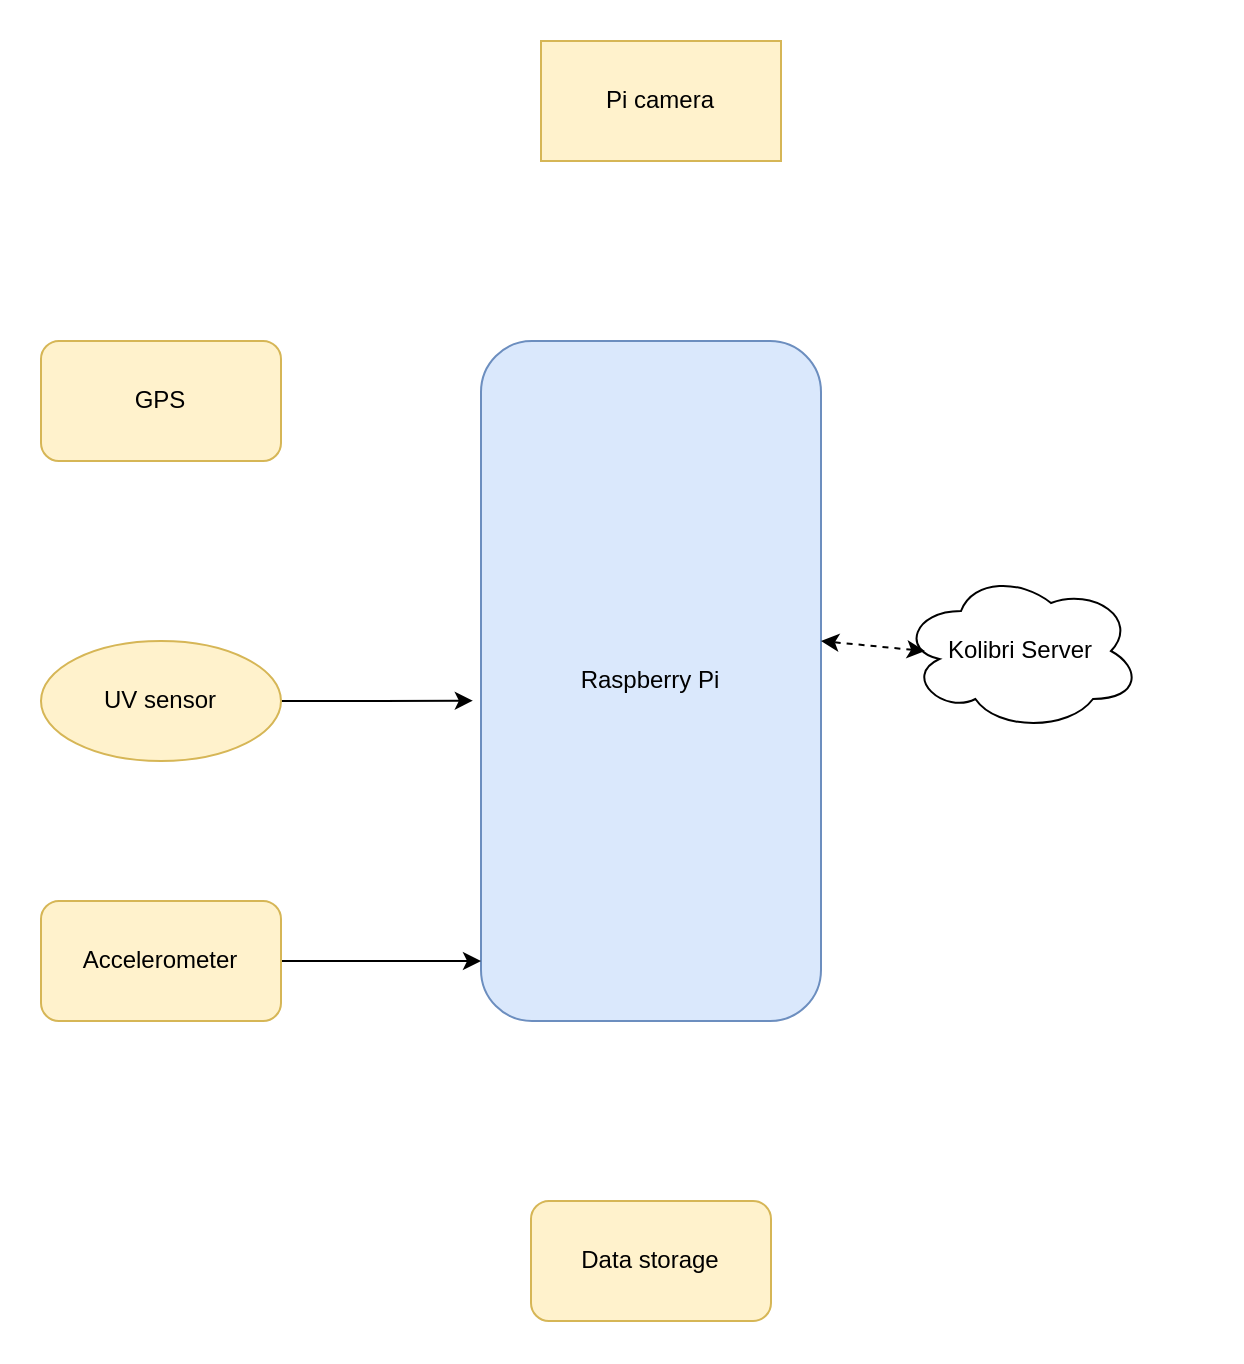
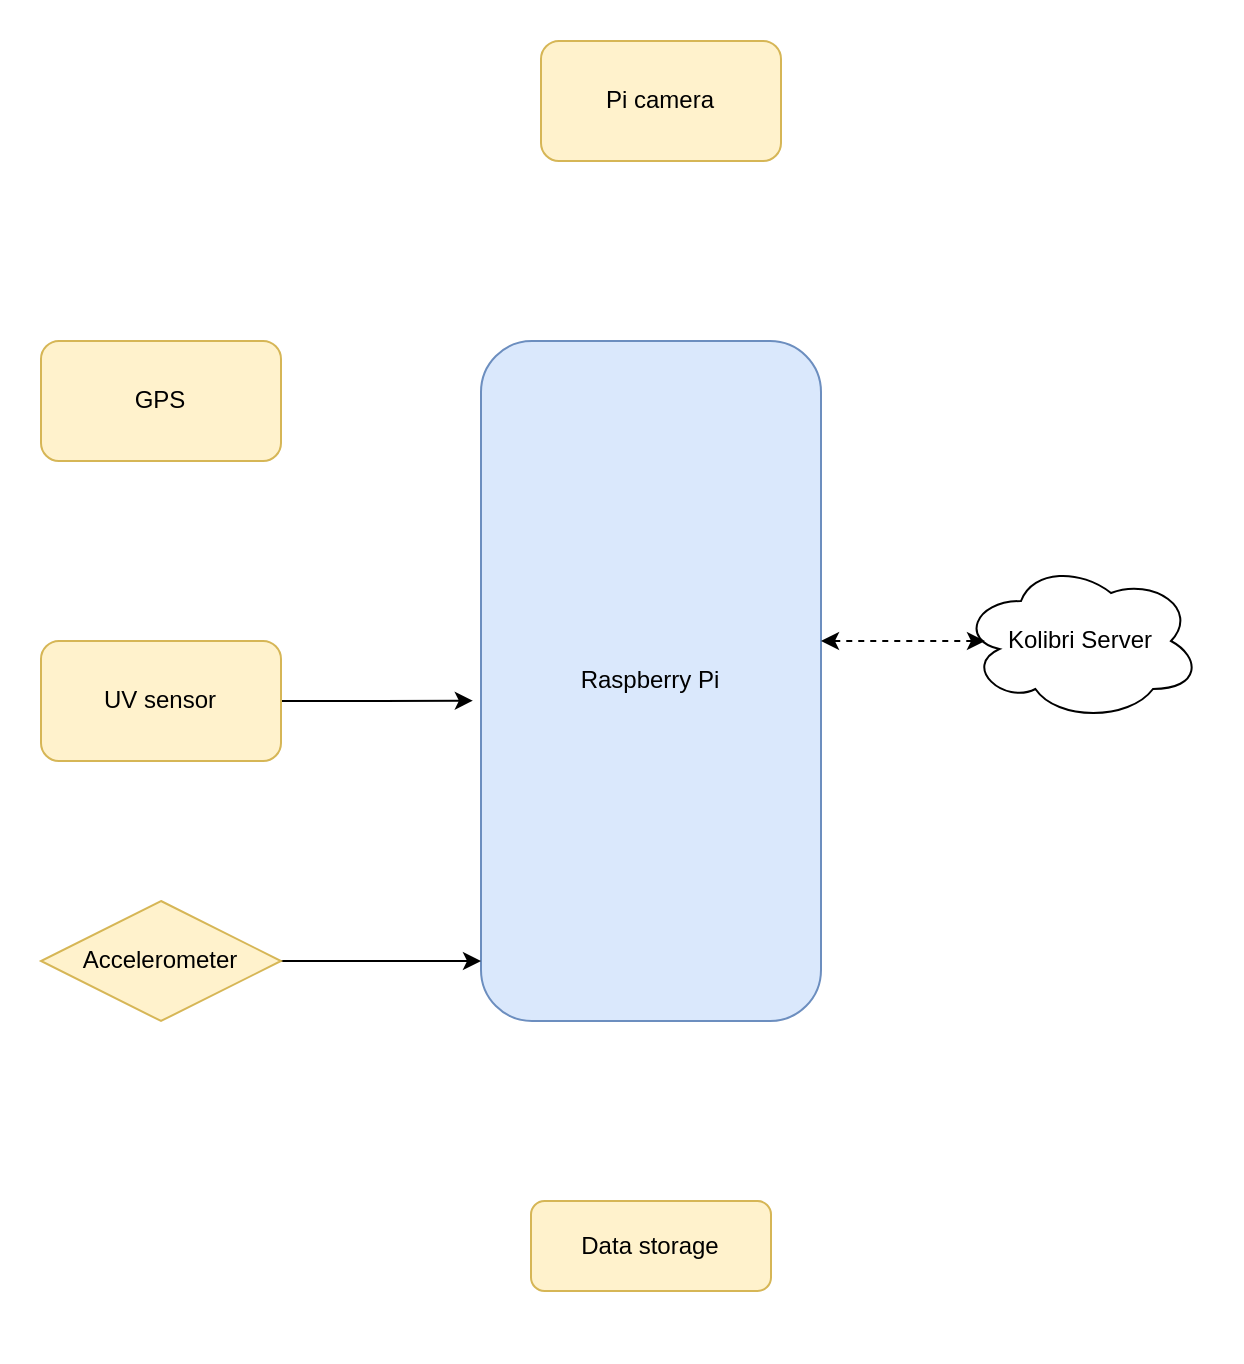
node "Pi camera": shape rectangle -> rounded rectangle
node "Kolibri Server": moved (1021, 651) -> (1081, 641)
node "UV sensor": shape ellipse -> rounded rectangle
node "Accelerometer": shape rounded rectangle -> diamond
node "Data storage": size 240x120 -> 240x90
